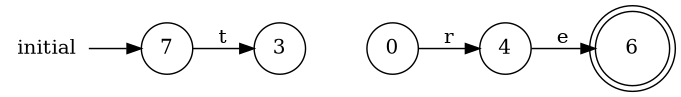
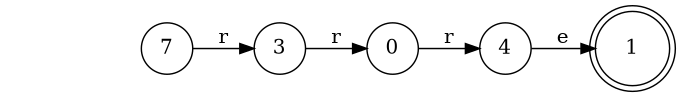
edge "7" -> "3": label "t" -> "r"
node "initial": removed
edge "3" -> "0": added, label "r"
node "6": label "6" -> "1"
